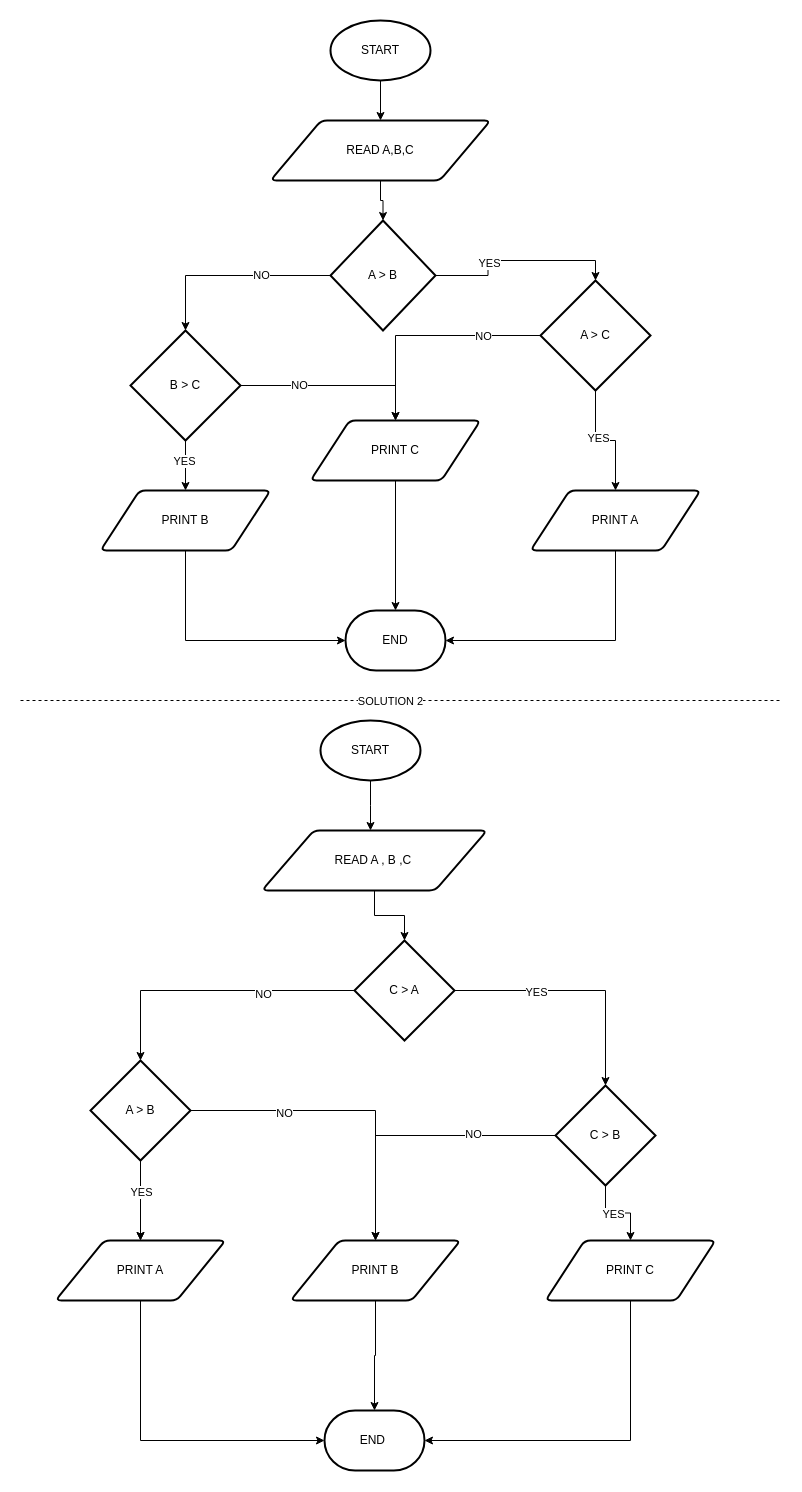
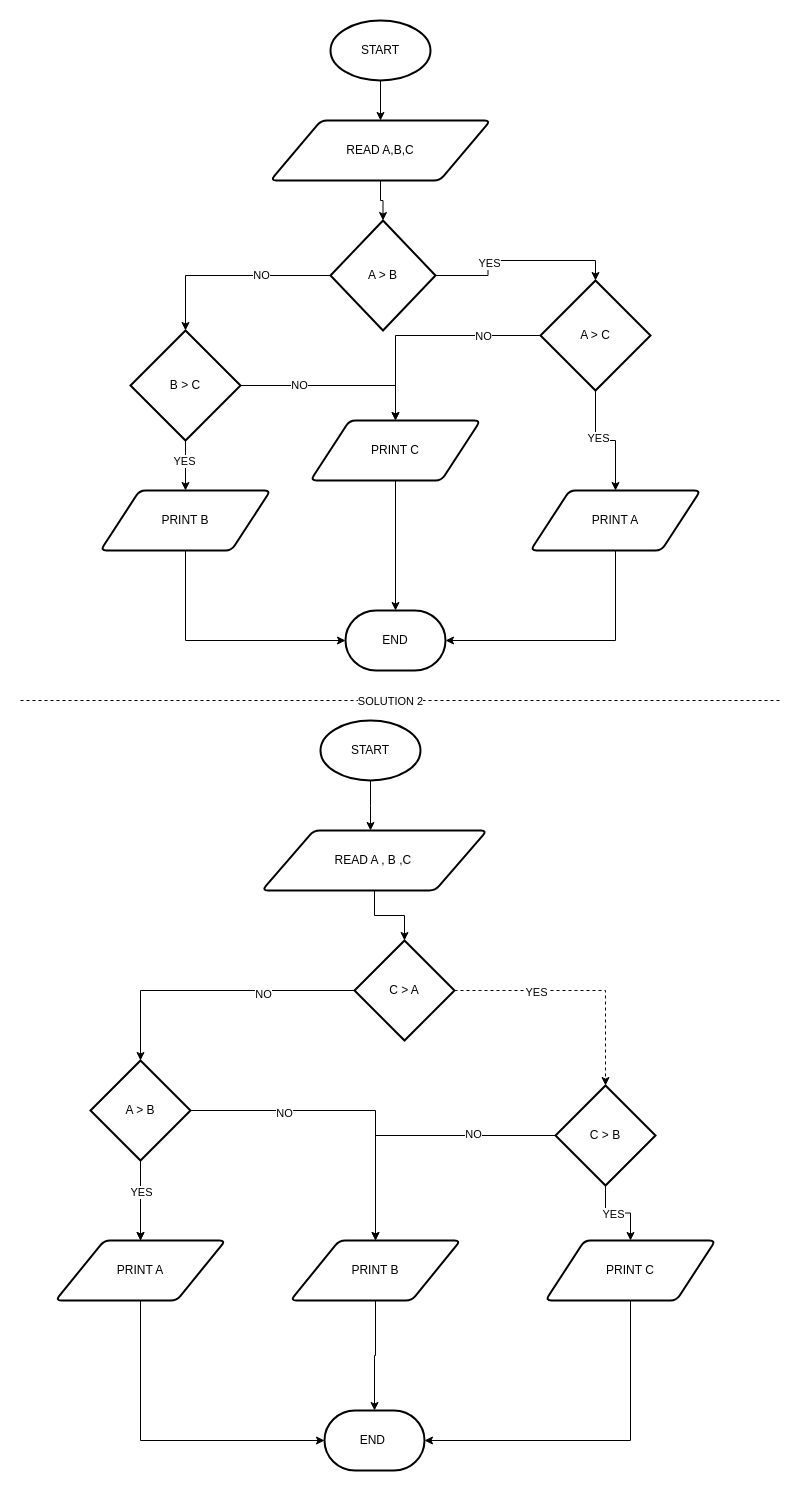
edge "C > A" -> "C > B": style solid -> dashed
